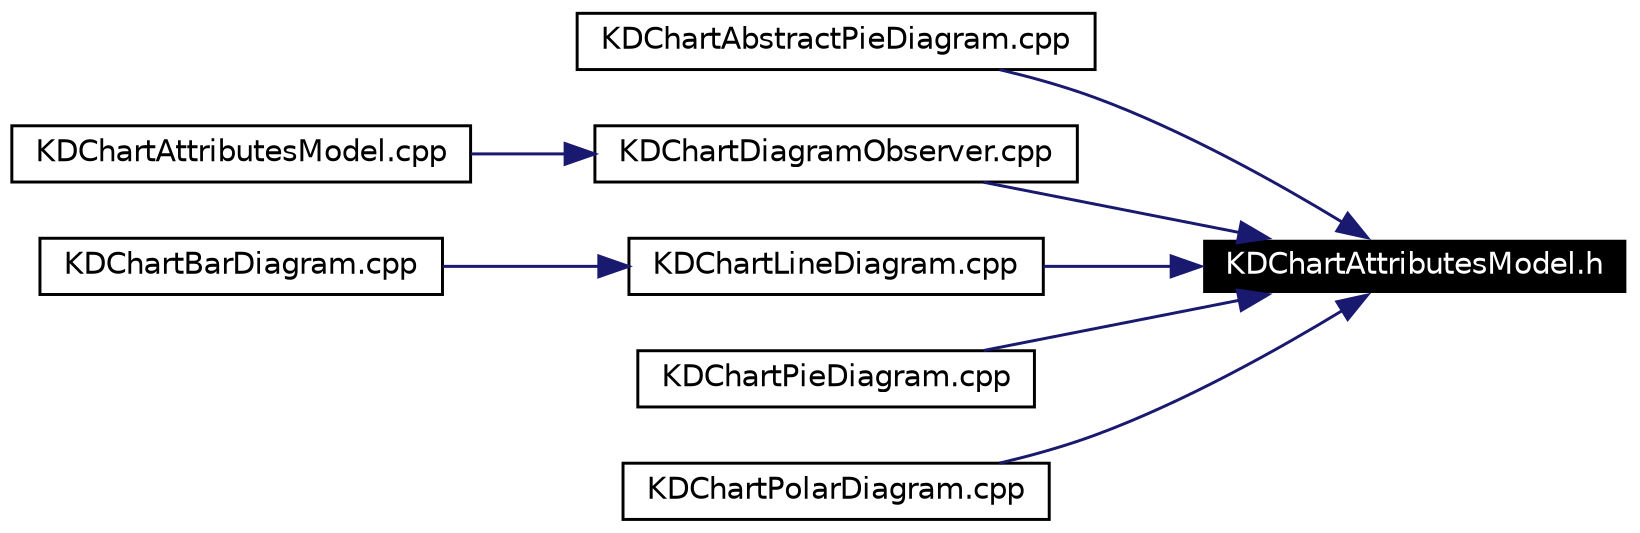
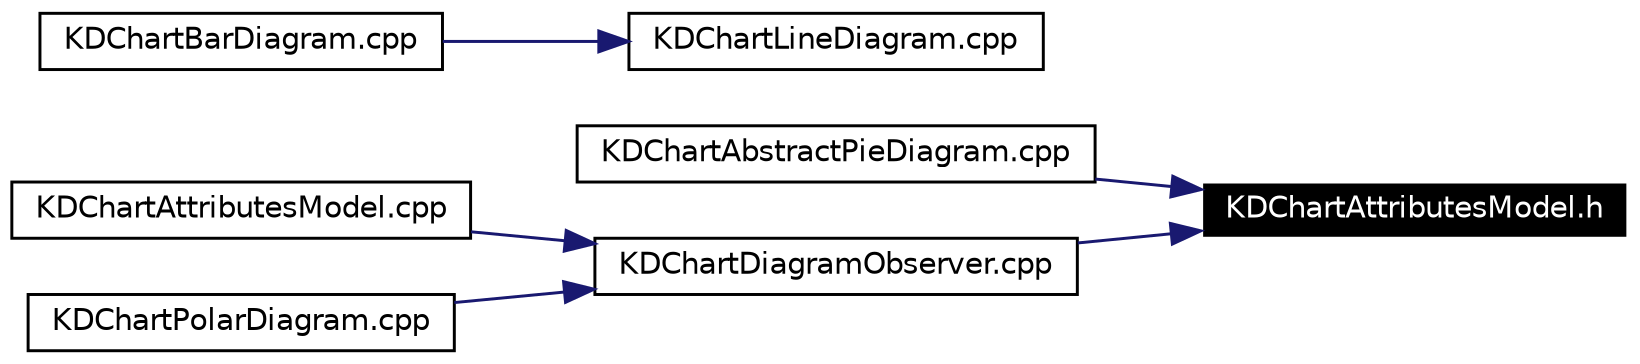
edge "KDChartLineDiagram.cpp" -> "KDChartAttributesModel.h": removed
node "KDChartPieDiagram.cpp": removed
edge "KDChartPolarDiagram.cpp" -> "KDChartAttributesModel.h": now "KDChartPolarDiagram.cpp" -> "KDChartDiagramObserver.cpp"
